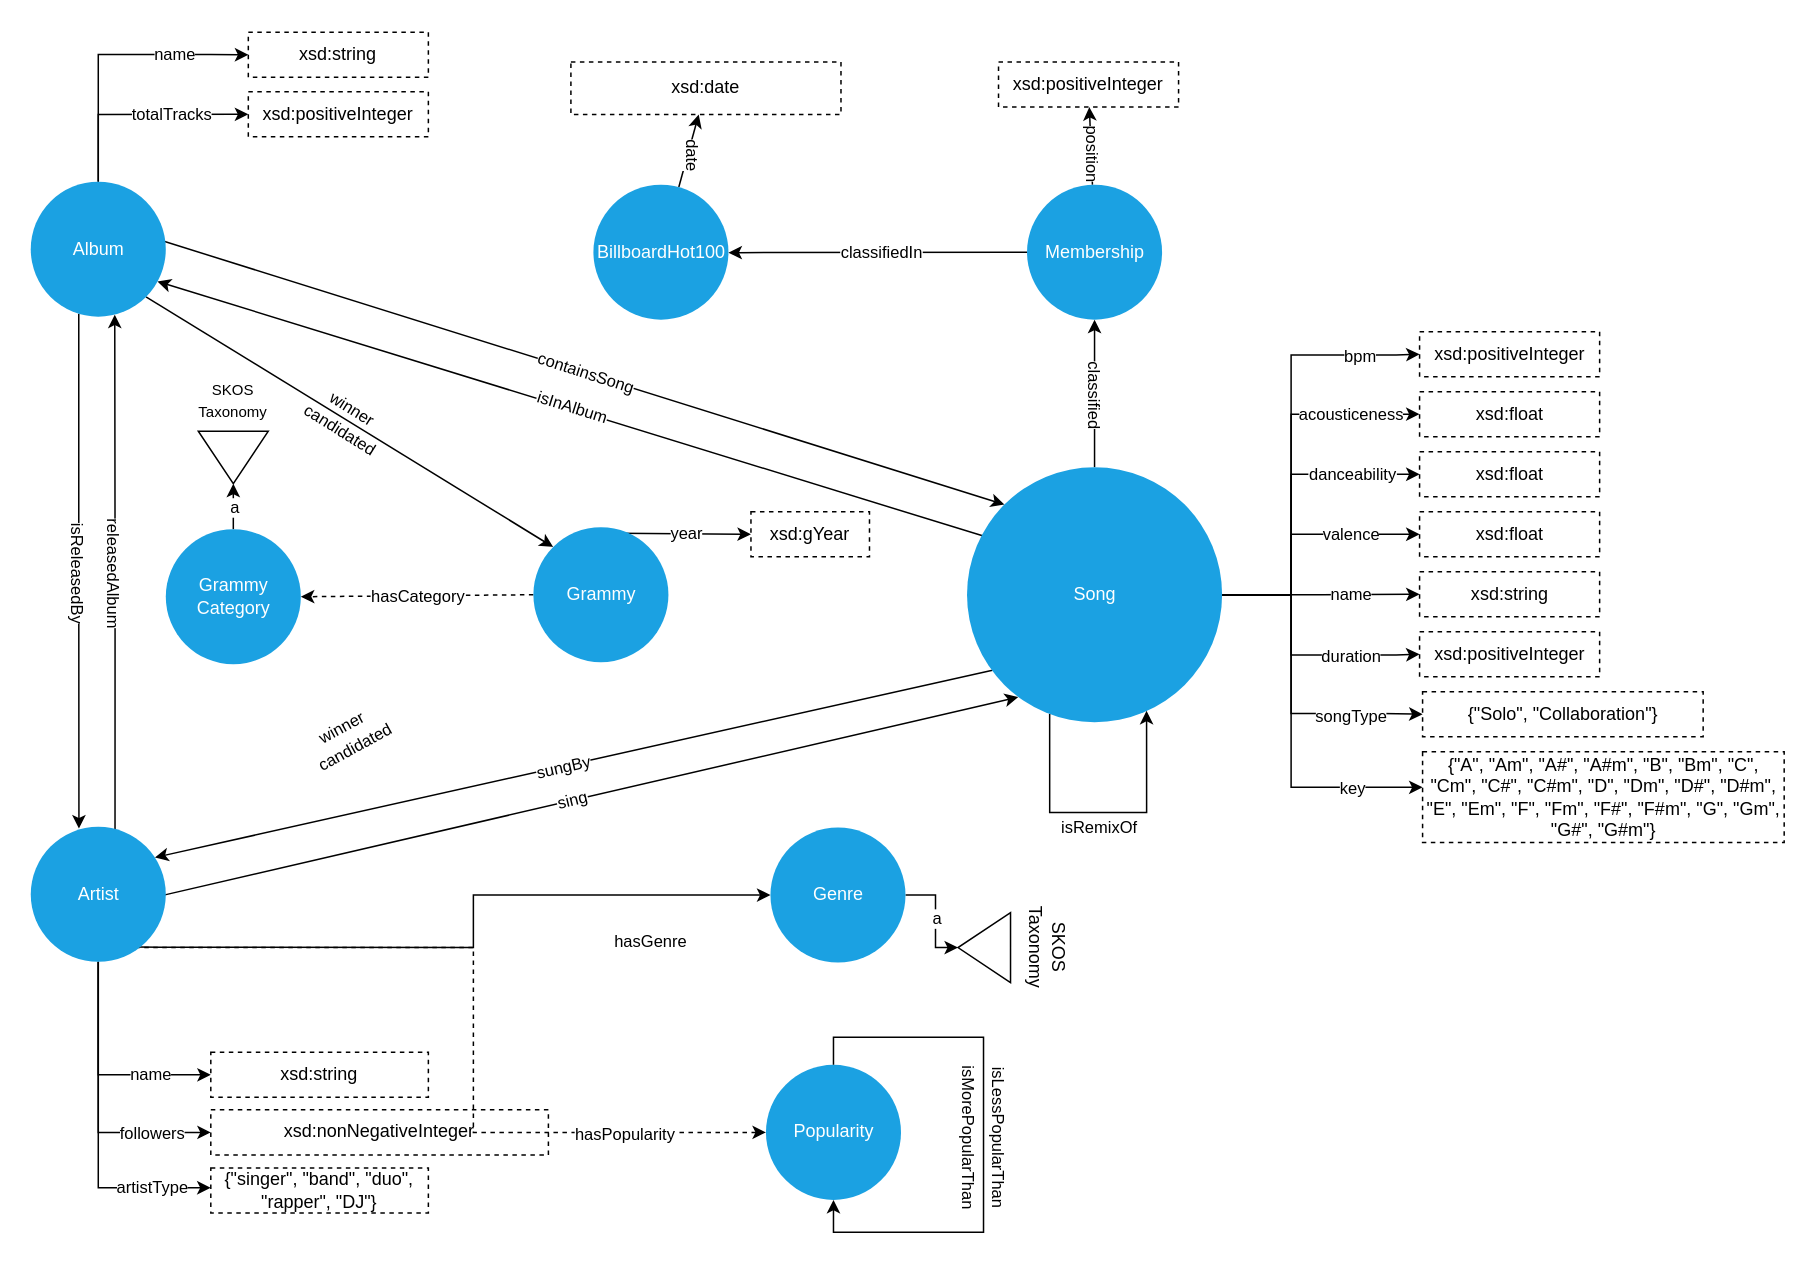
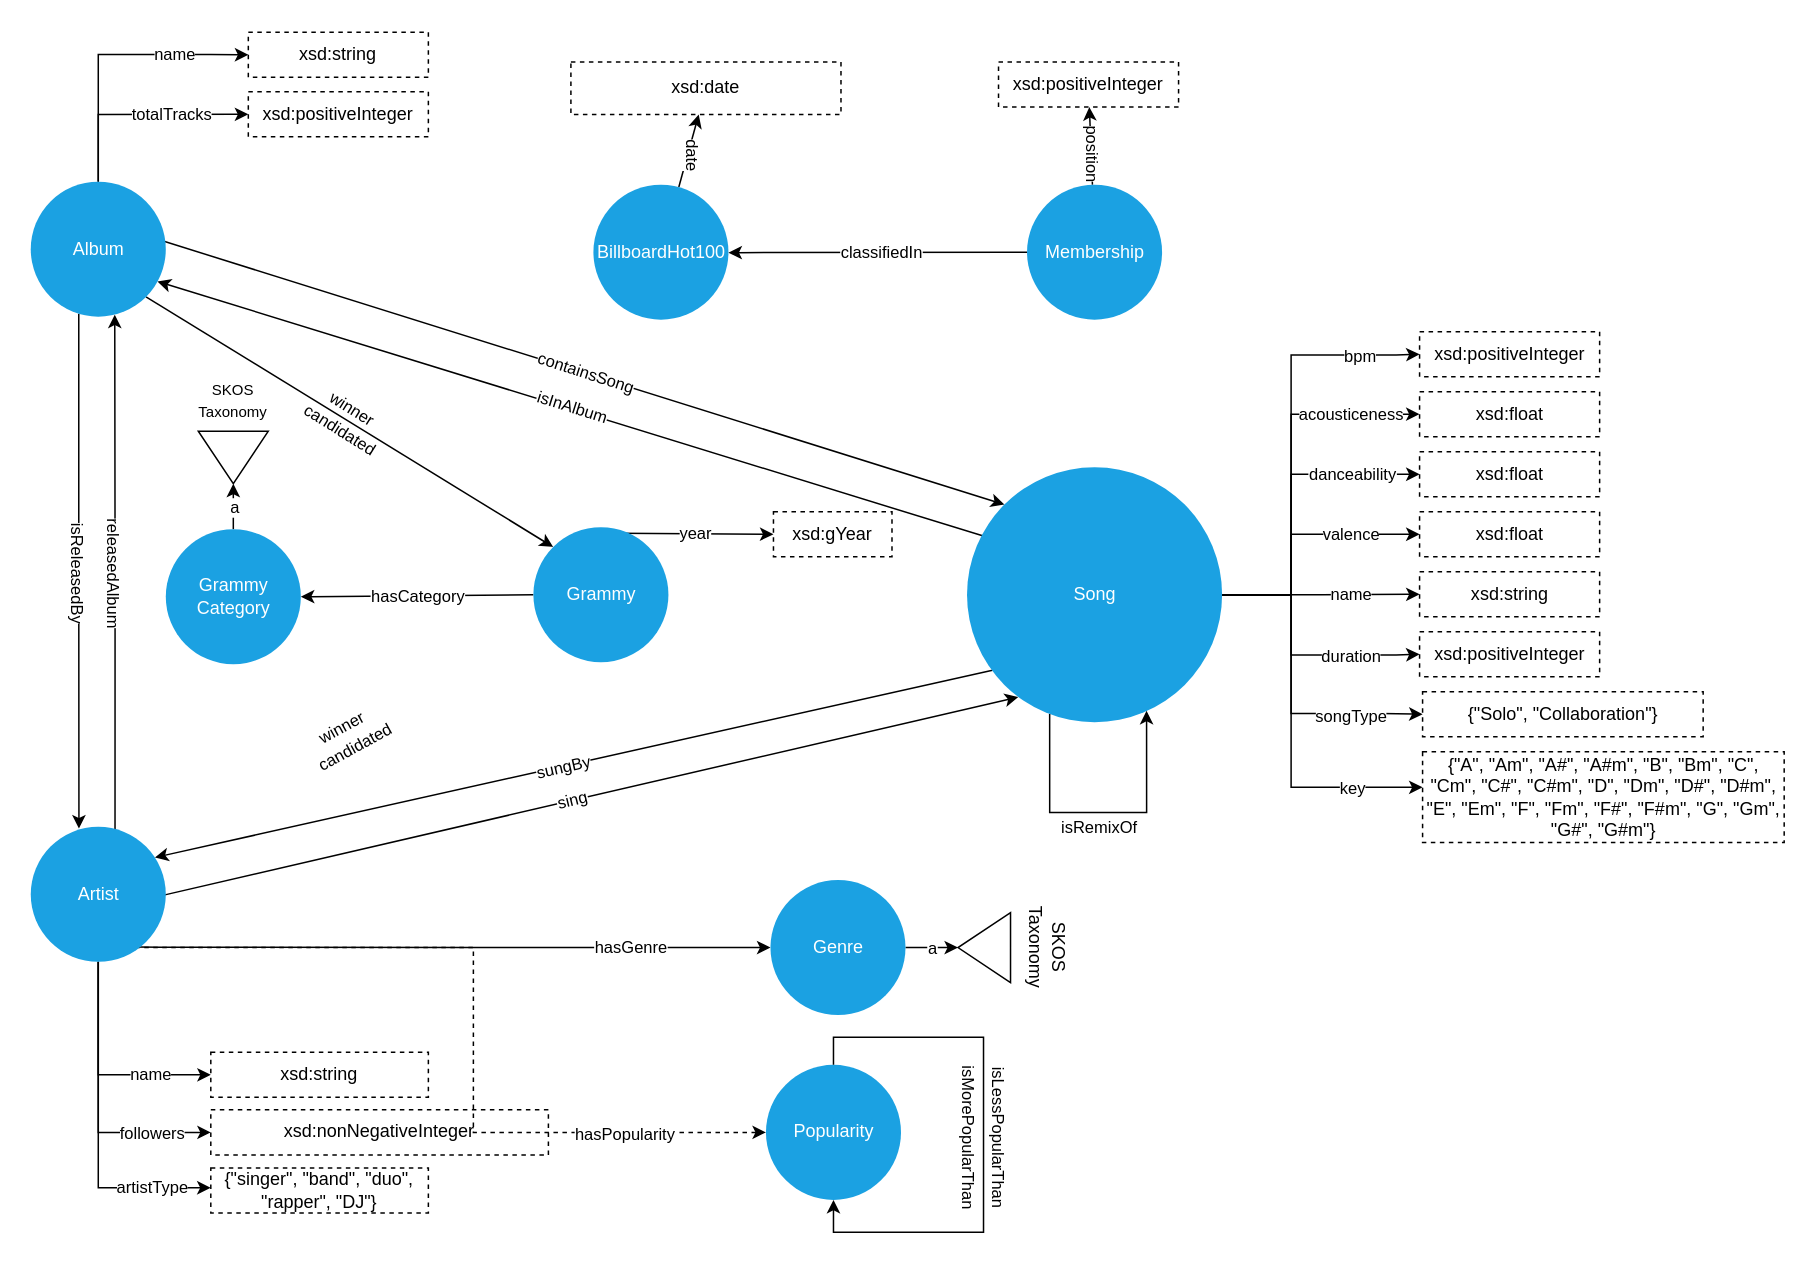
edge "Song" -> "Membership": removed, label "classified"
node "xsd:gYear": moved (810, 534) -> (833, 534)
edge "Grammy" -> "Grammy Category": style dashed -> solid
node "Genre": moved (838, 895) -> (838, 947)
